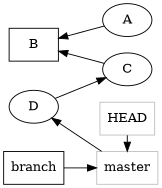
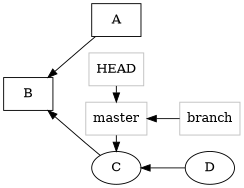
node "A": shape ellipse -> box
edge "master" -> "D": now "master" -> "C"
node "branch": color black -> grey
